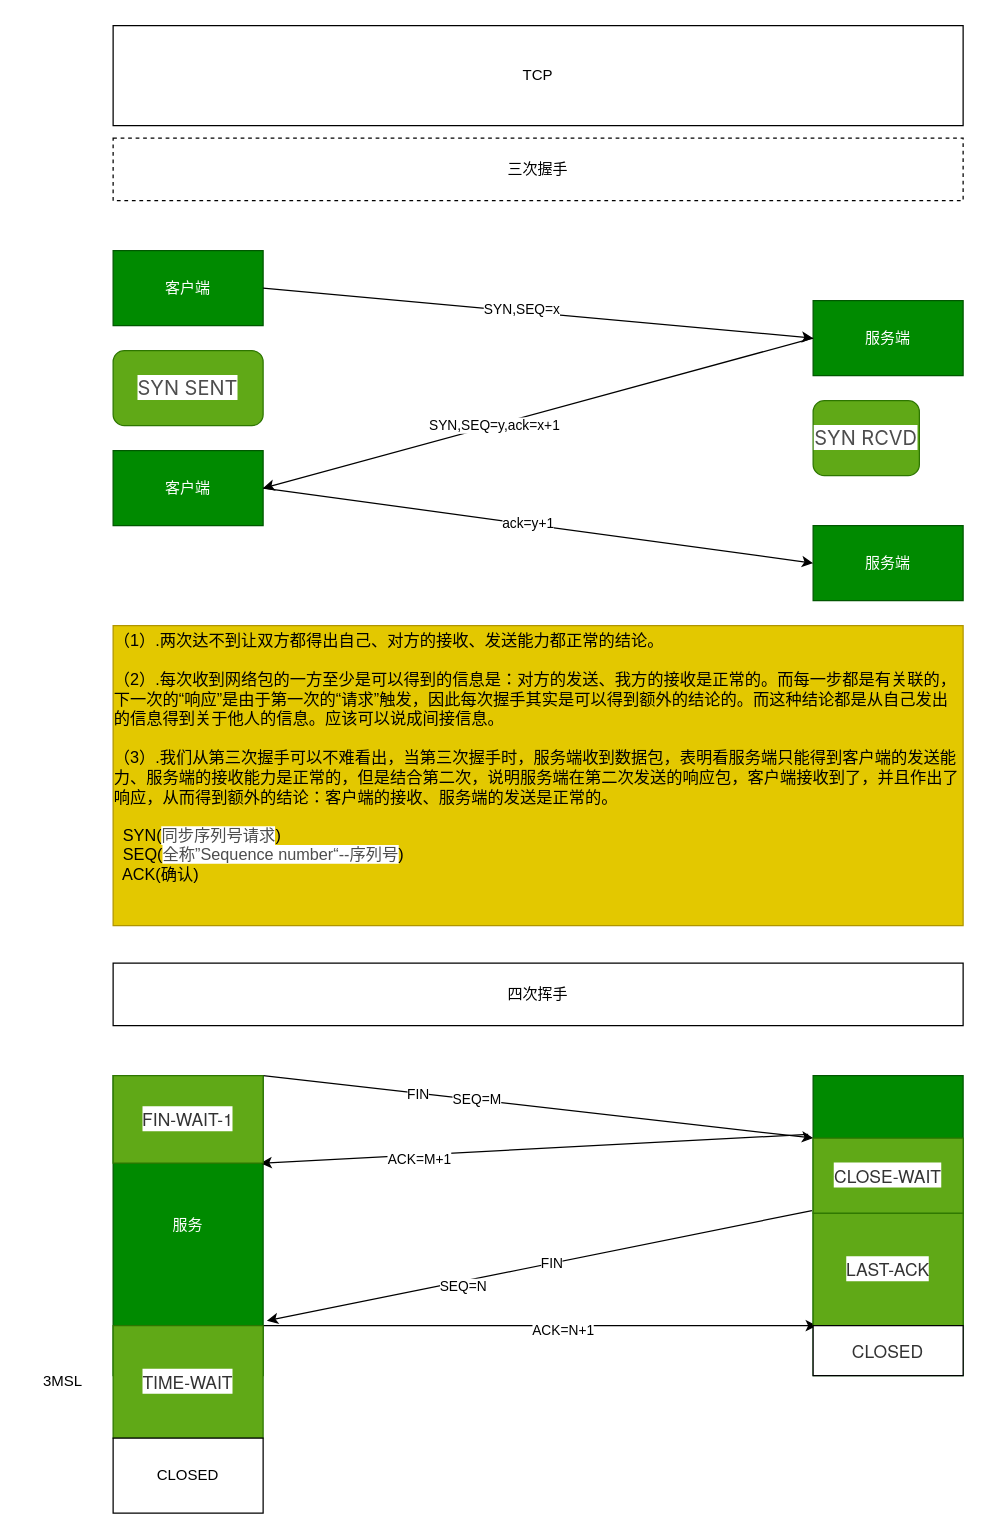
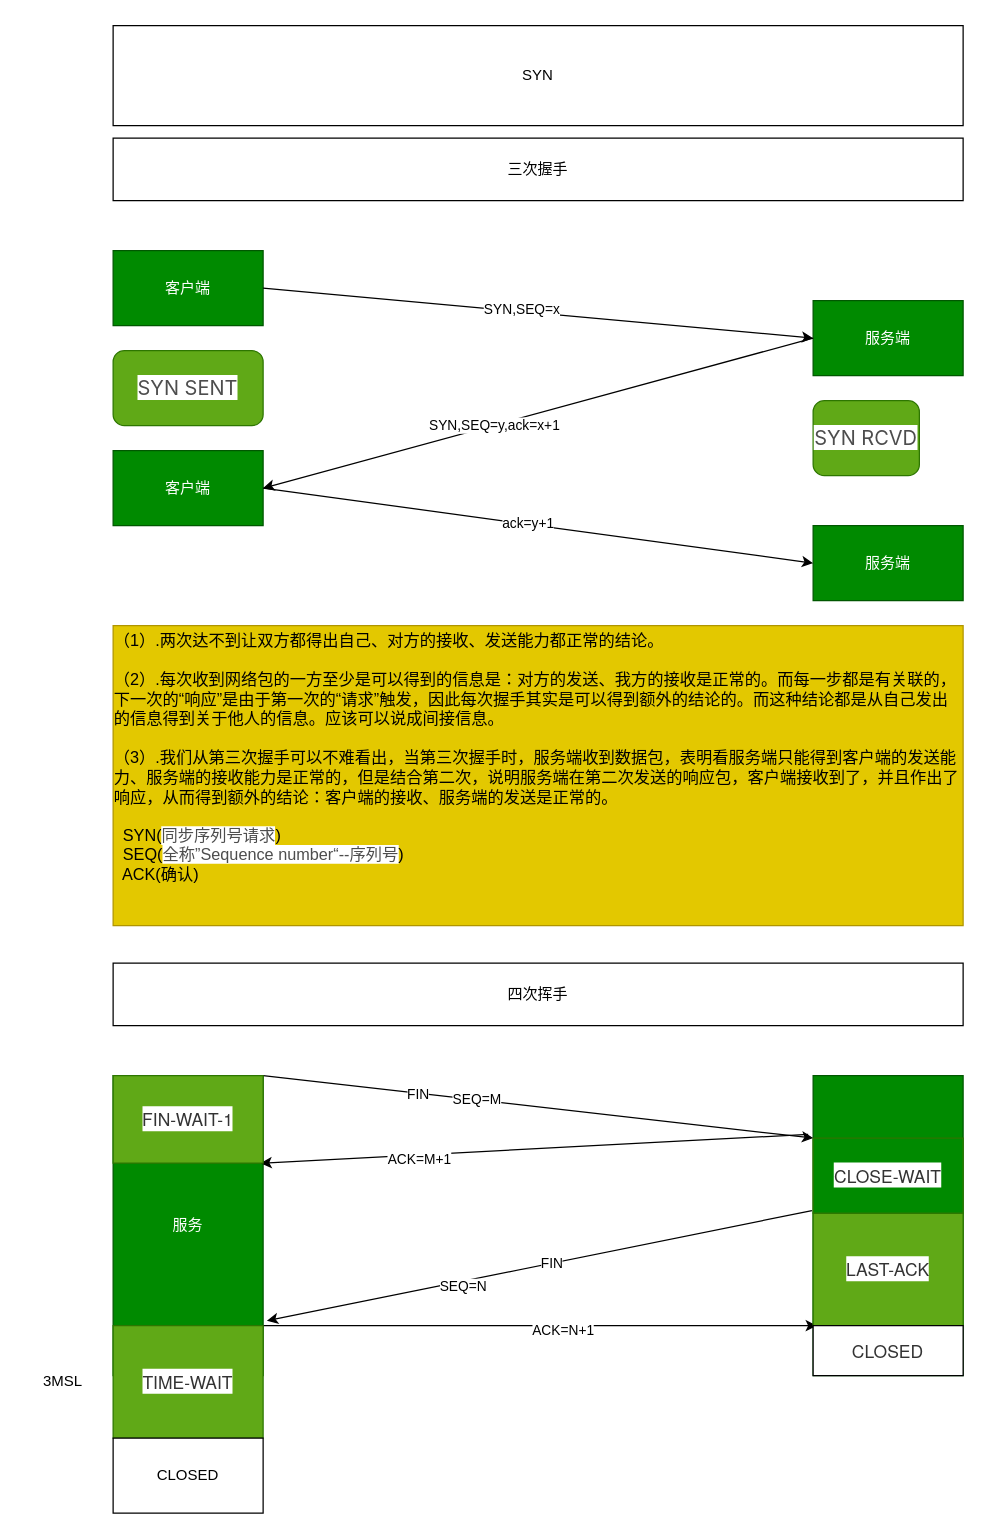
node "TCP": label "TCP" -> "SYN"
node "三次握手": style dashed -> solid
node "CLOSE-WAIT": fillcolor #60a917 -> #008a00
